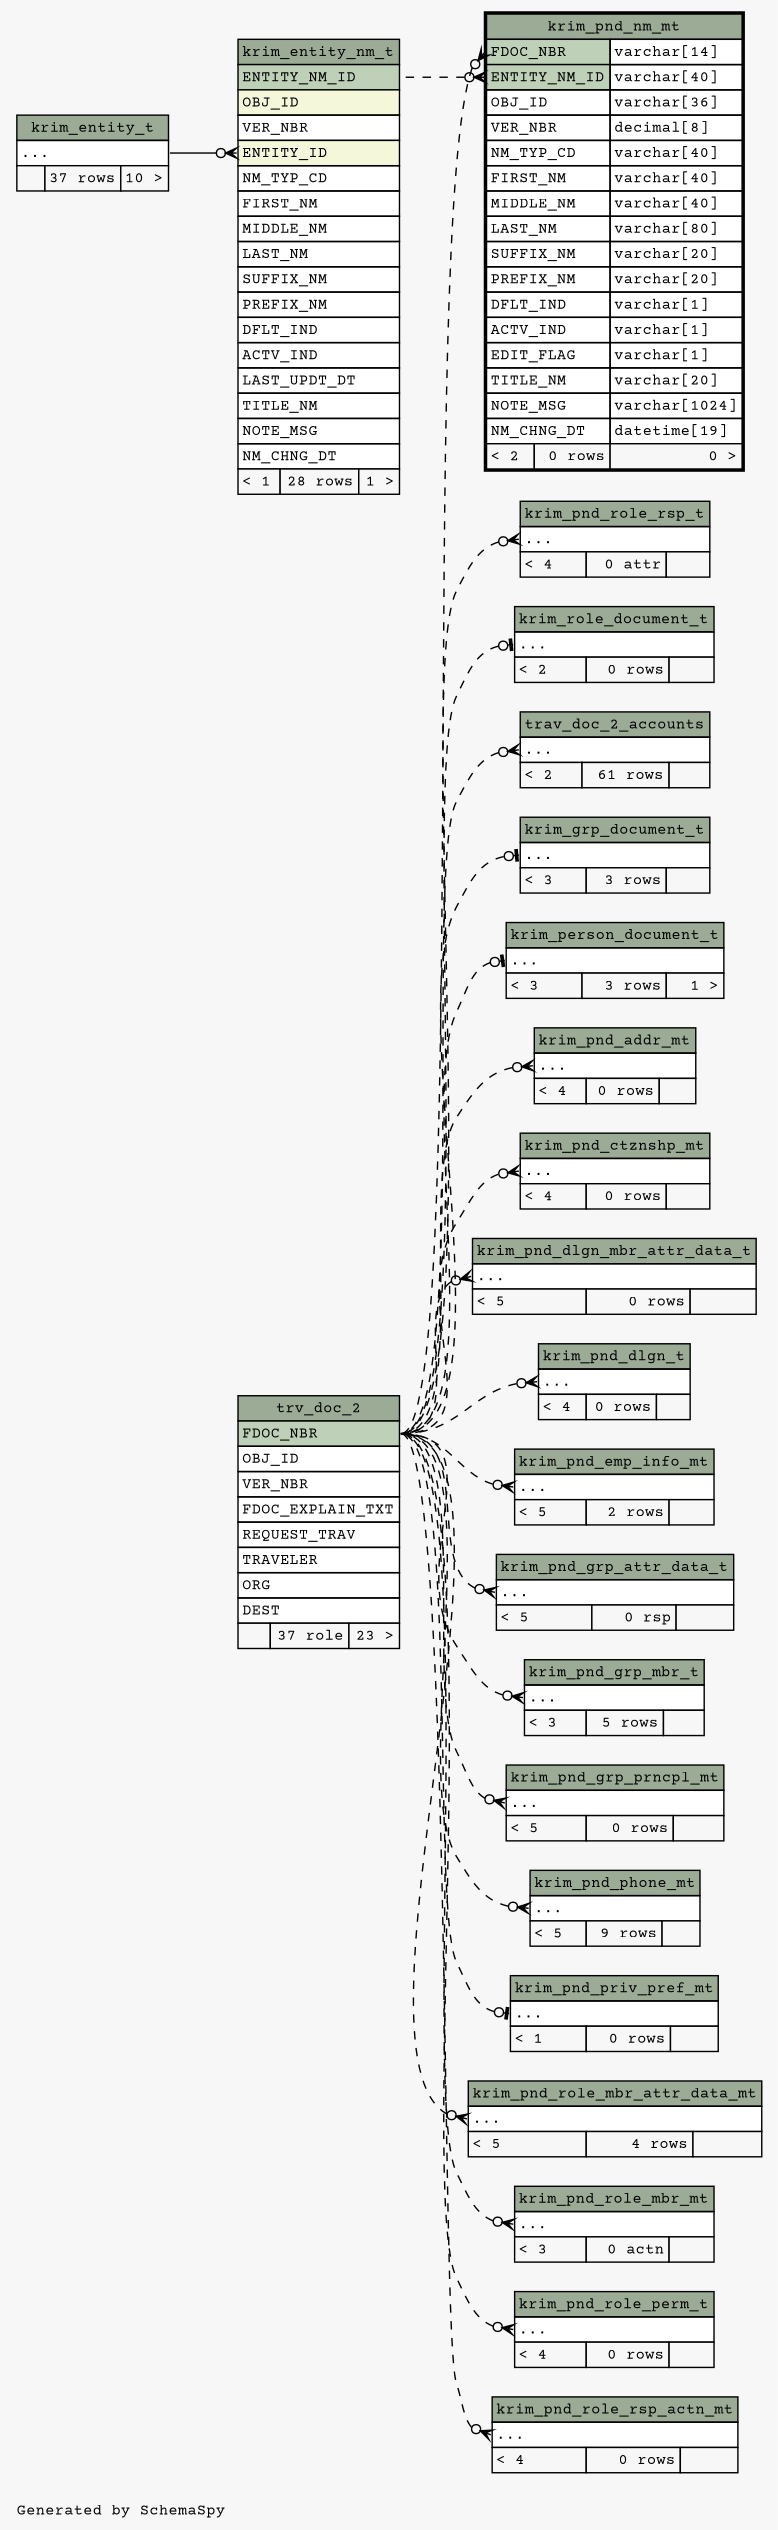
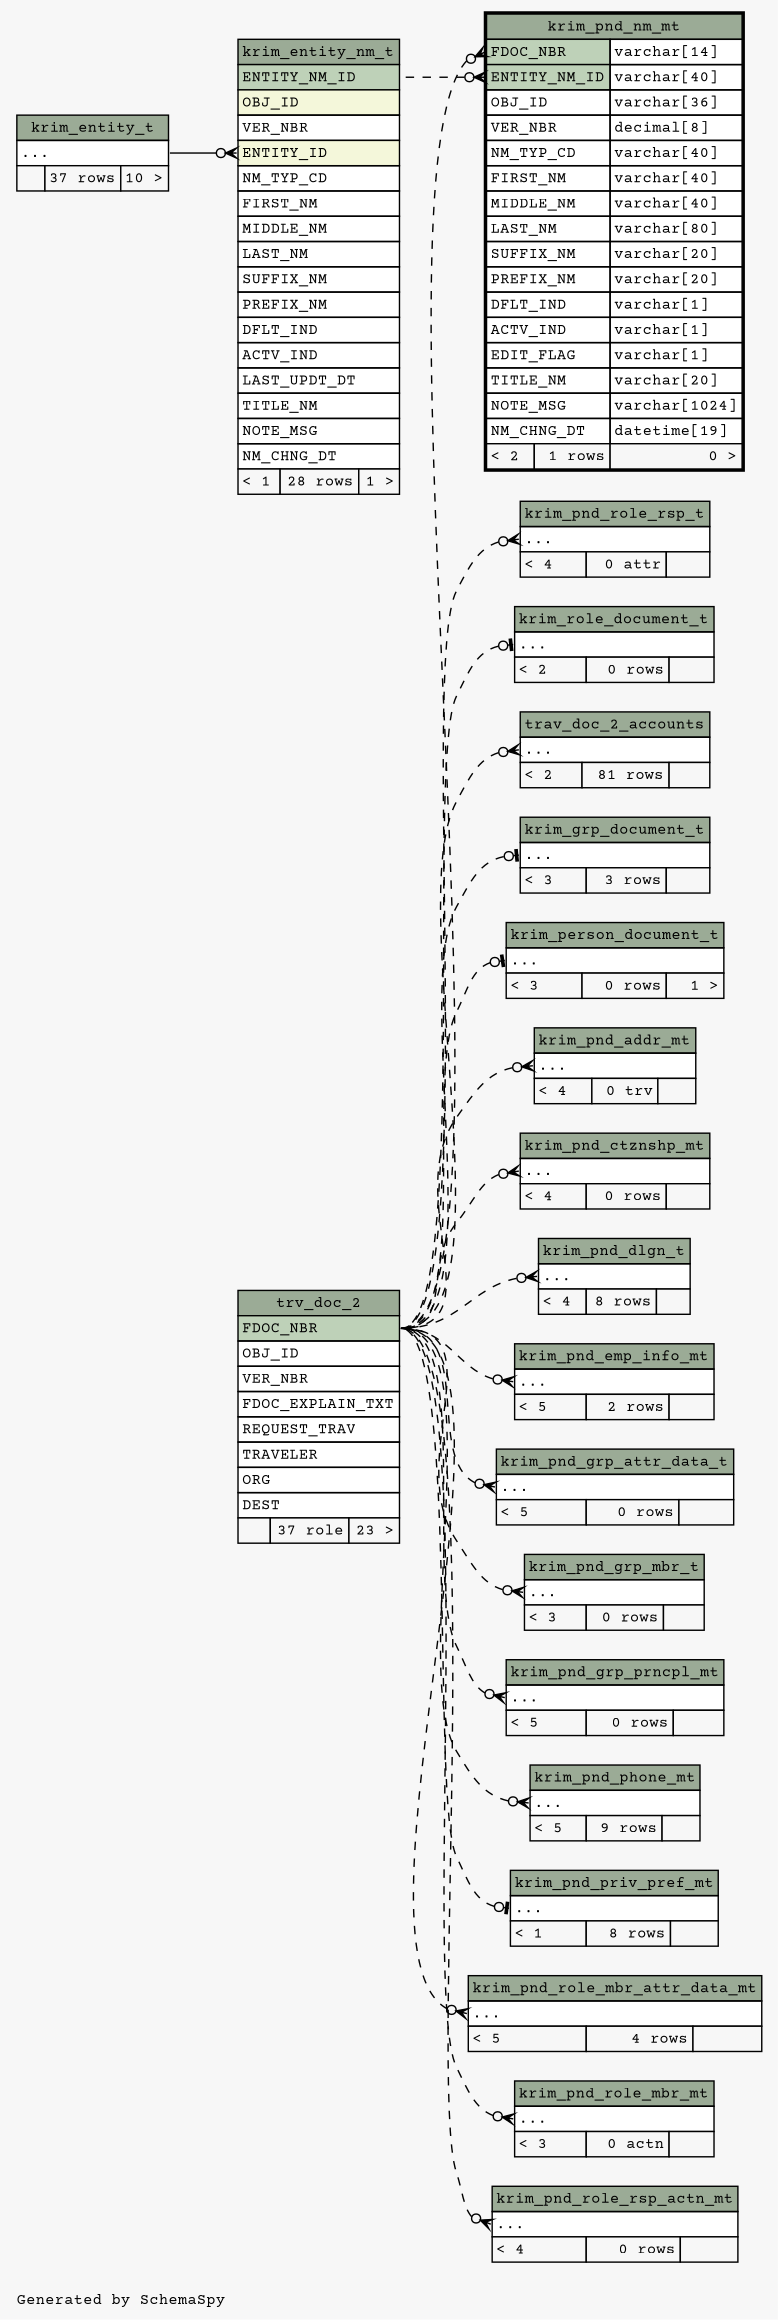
node "krim_pnd_nm_mt": text "0 rows" -> "1 rows"
node "trav_doc_2_accounts": text "61 rows" -> "81 rows"
node "krim_person_document_t": text "3 rows" -> "0 rows"
node "krim_pnd_addr_mt": text "0 rows" -> "0 trv"
node "krim_pnd_dlgn_mbr_attr_data_t": removed
node "krim_pnd_dlgn_t": text "0 rows" -> "8 rows"
node "krim_pnd_grp_attr_data_t": text "0 rsp" -> "0 rows"
node "krim_pnd_grp_mbr_t": text "5 rows" -> "0 rows"
node "krim_pnd_priv_pref_mt": text "0 rows" -> "8 rows"
node "krim_pnd_role_perm_t": removed
